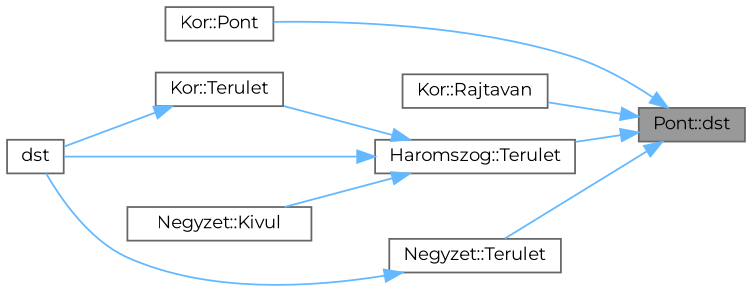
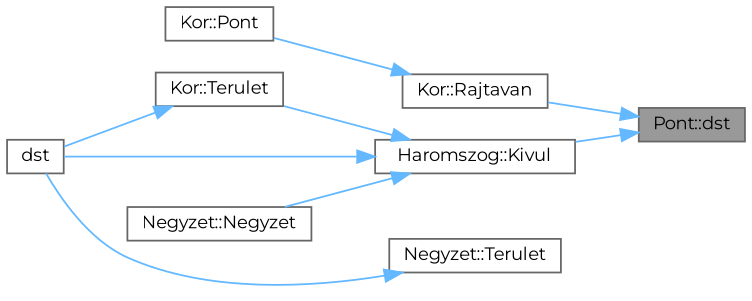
edge "Kor::Pont" -> "Pont::dst": now "Kor::Pont" -> "Kor::Rajtavan"
node "Haromszog::Terulet": label "Haromszog::Terulet" -> "Haromszog::Kivul"
edge "Negyzet::Terulet" -> "Pont::dst": removed
node "Negyzet::Kivul": label "Negyzet::Kivul" -> "Negyzet::Negyzet"
